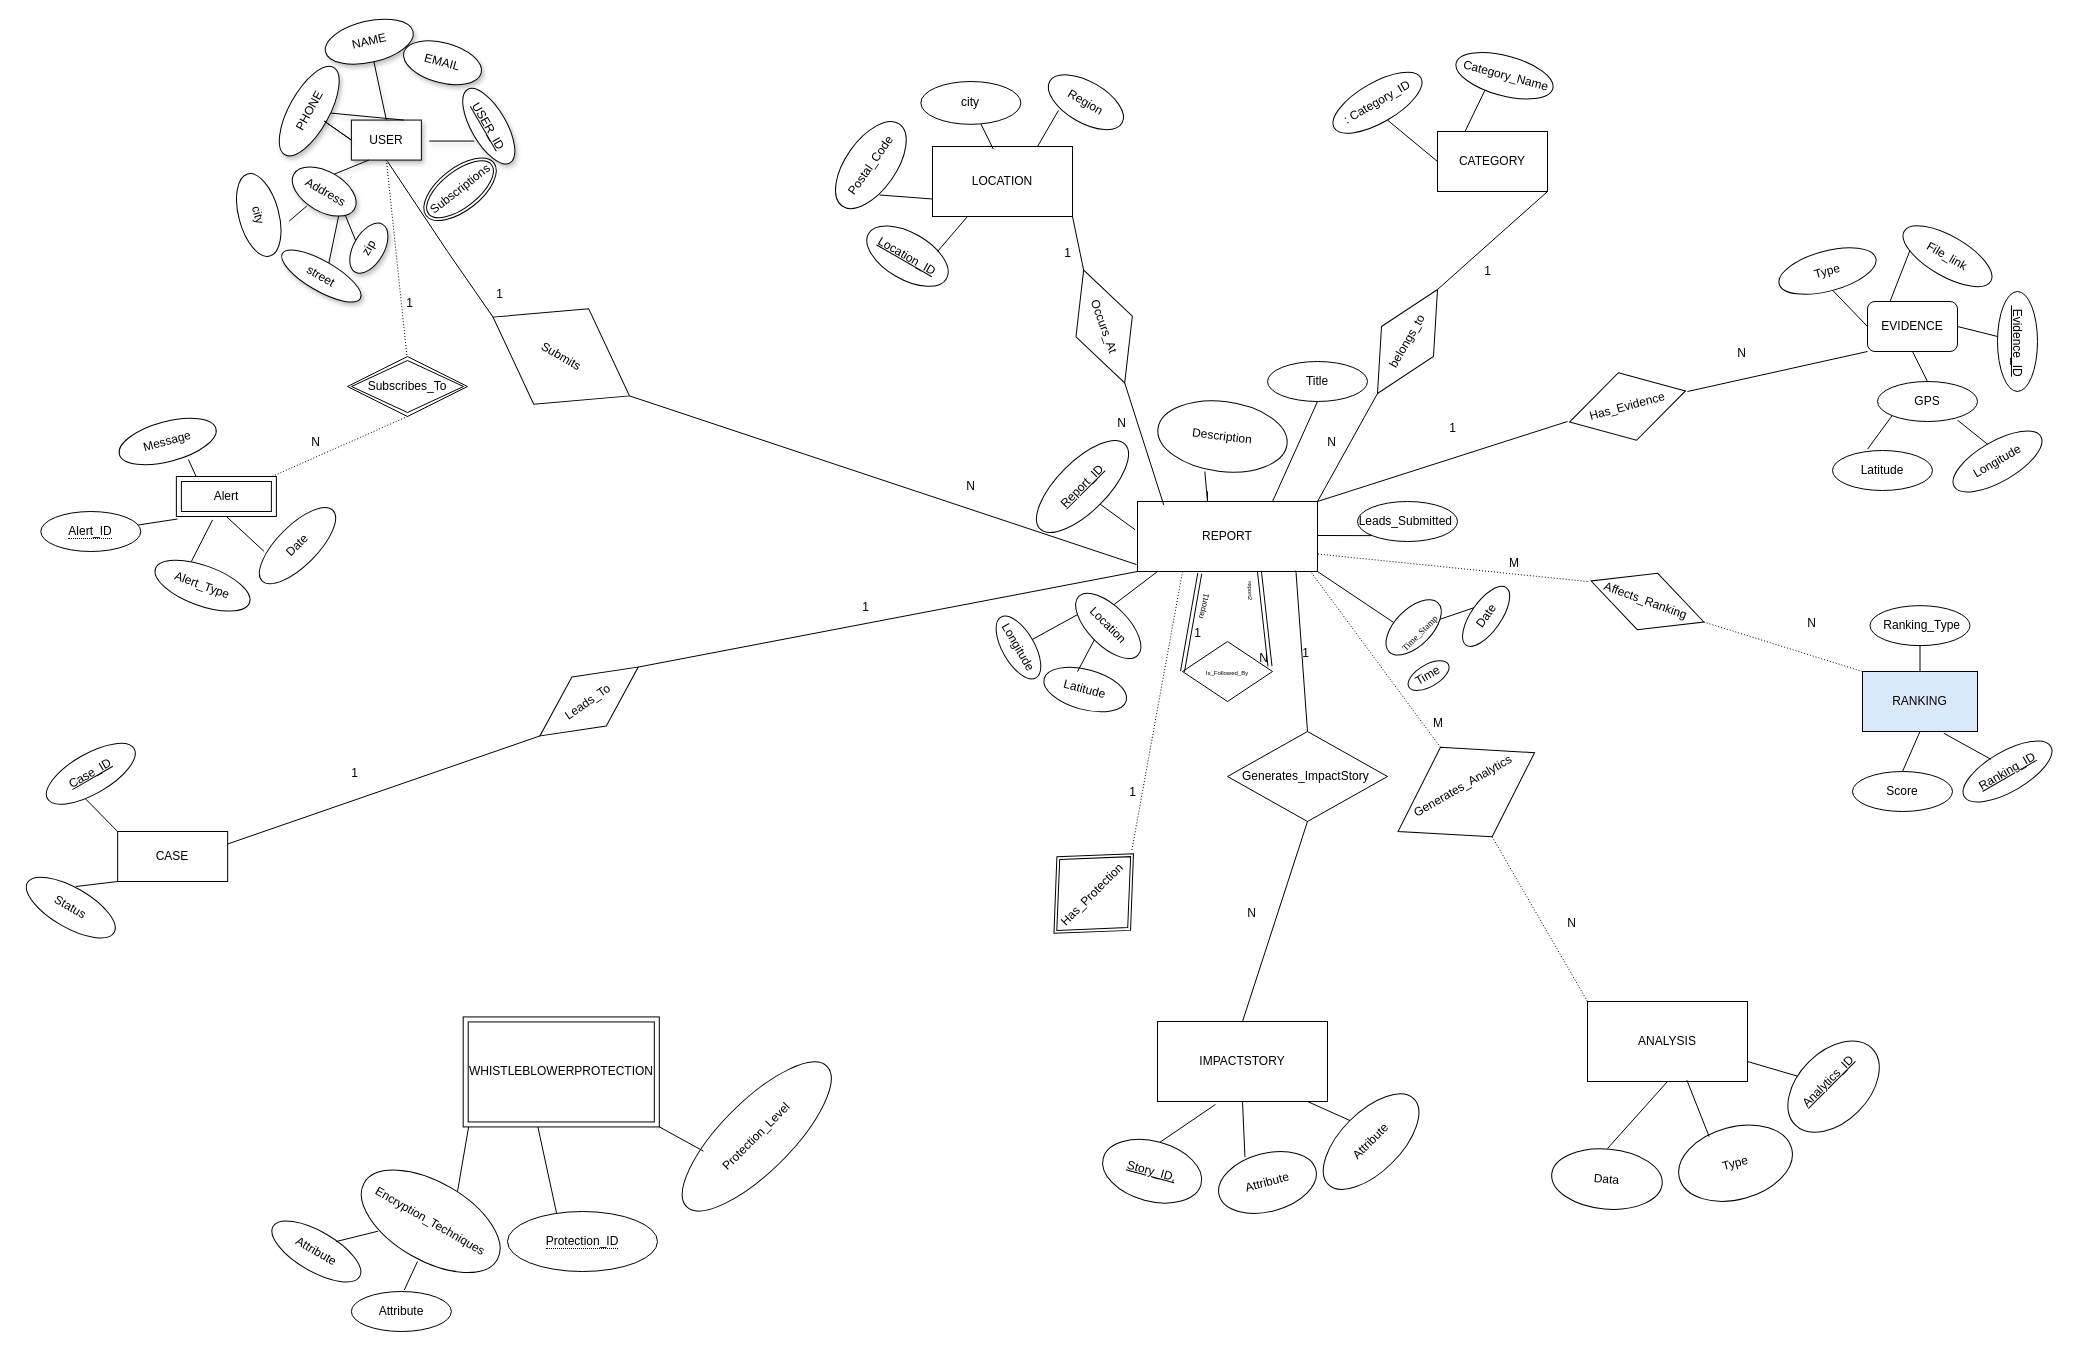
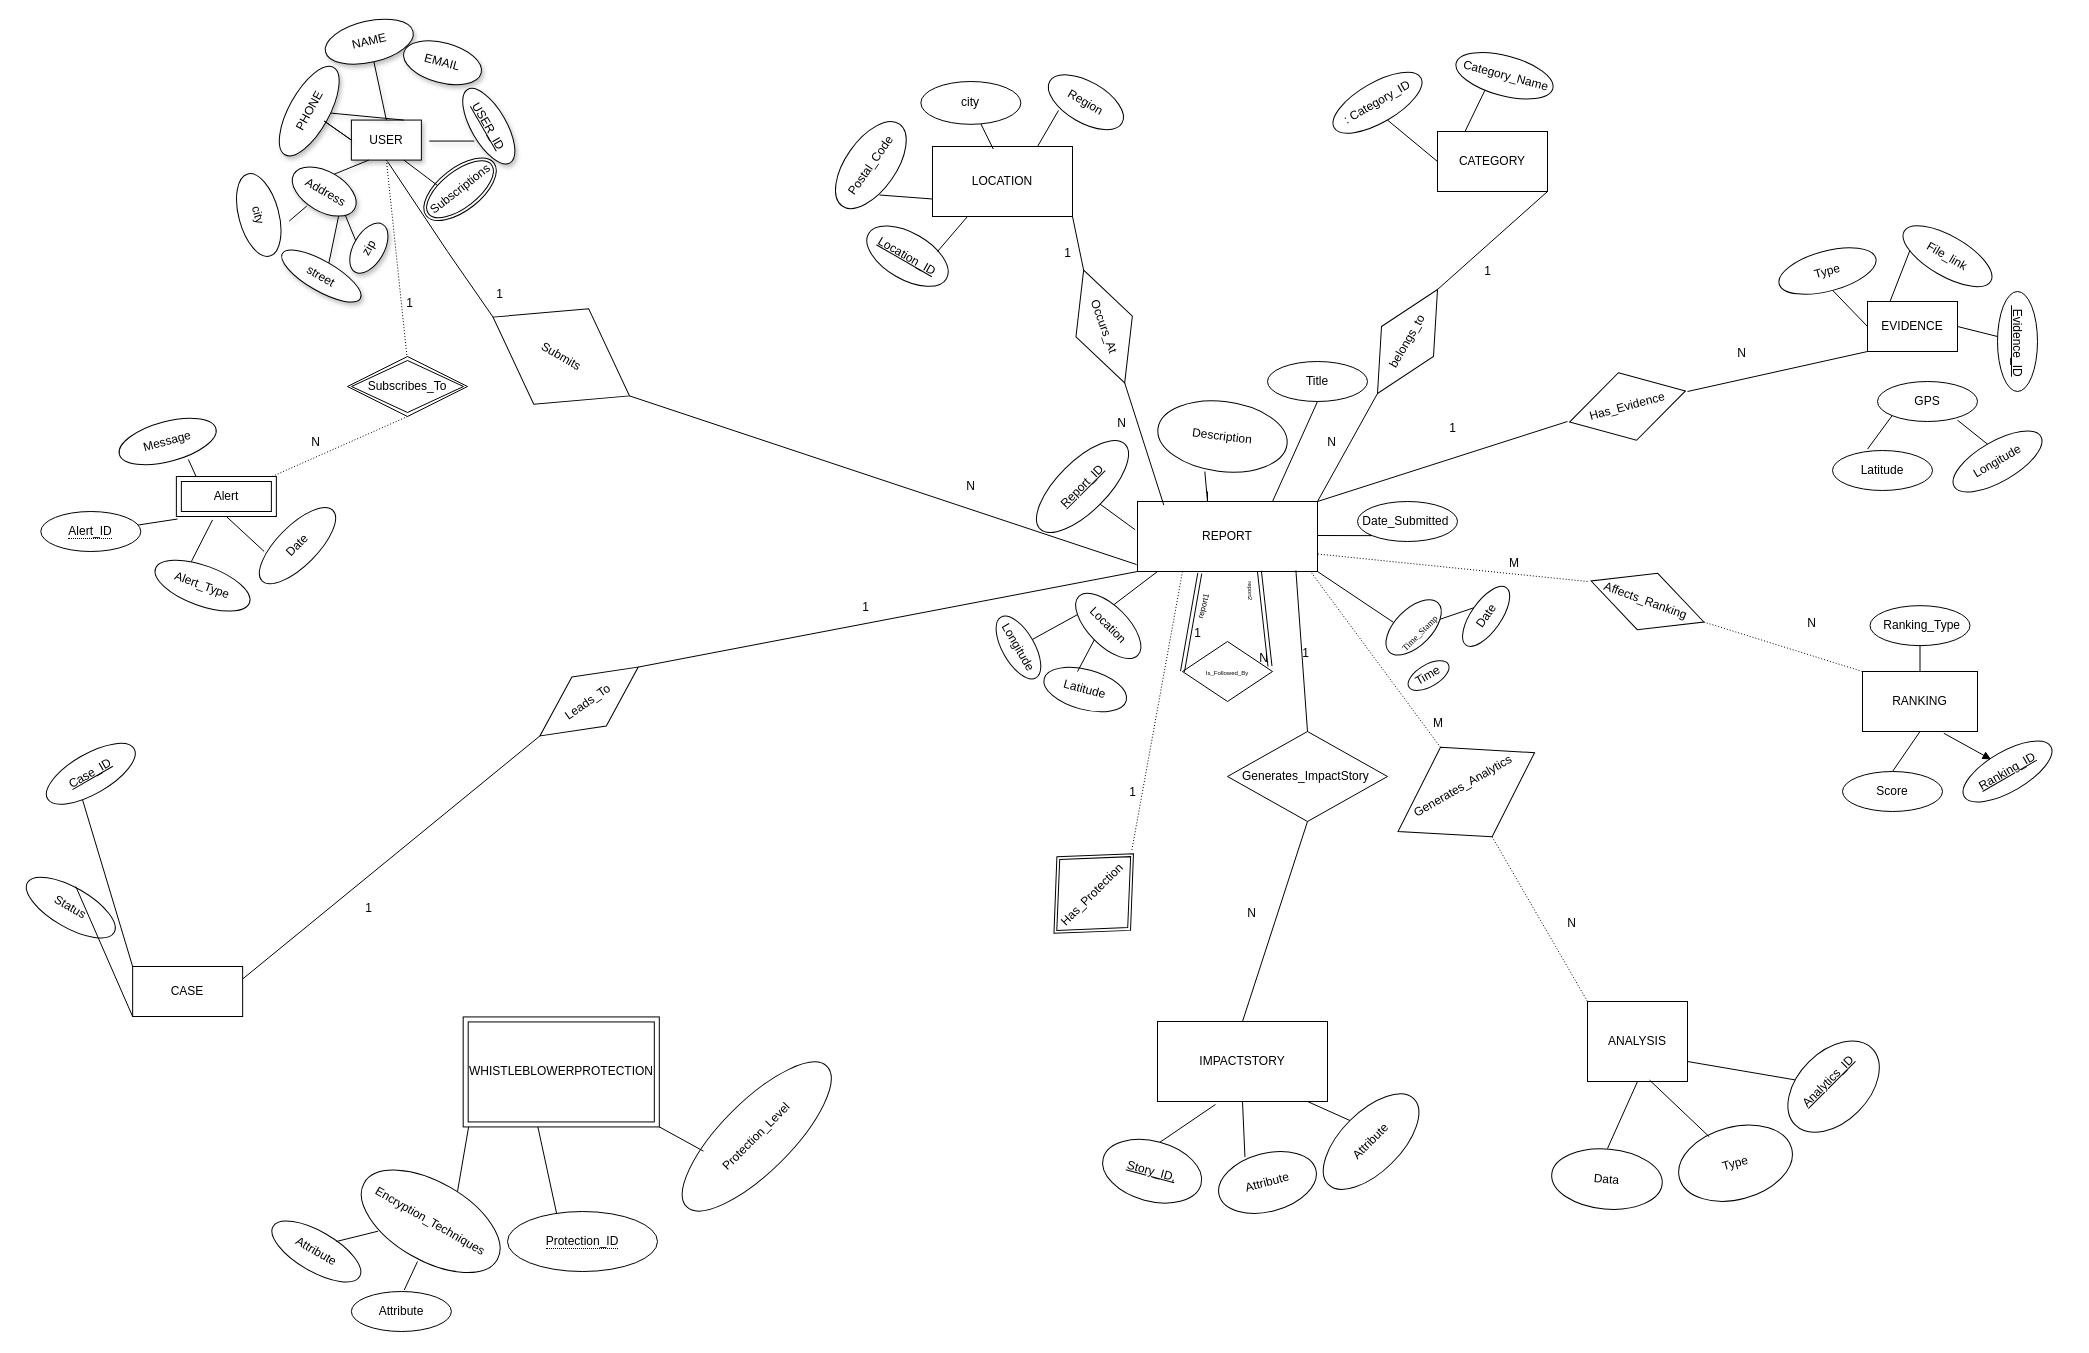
edge "USER" -- "Subscriptions": added
node "EVIDENCE": shape rounded rectangle -> rectangle
edge "EVIDENCE" -- "GPS": removed
node "Leads_Submitted": label "Leads_Submitted" -> "Date_Submitted"
node "RANKING": fillcolor #dae8fc -> #ffffff
edge "RANKING" -- "Ranking_ID": arrowhead none -> block
node "Score": moved (1903, 792) -> (1893, 792)
node "CASE": moved (173, 857) -> (188, 992)
node "ANALYSIS": size 160x80 -> 100x80
